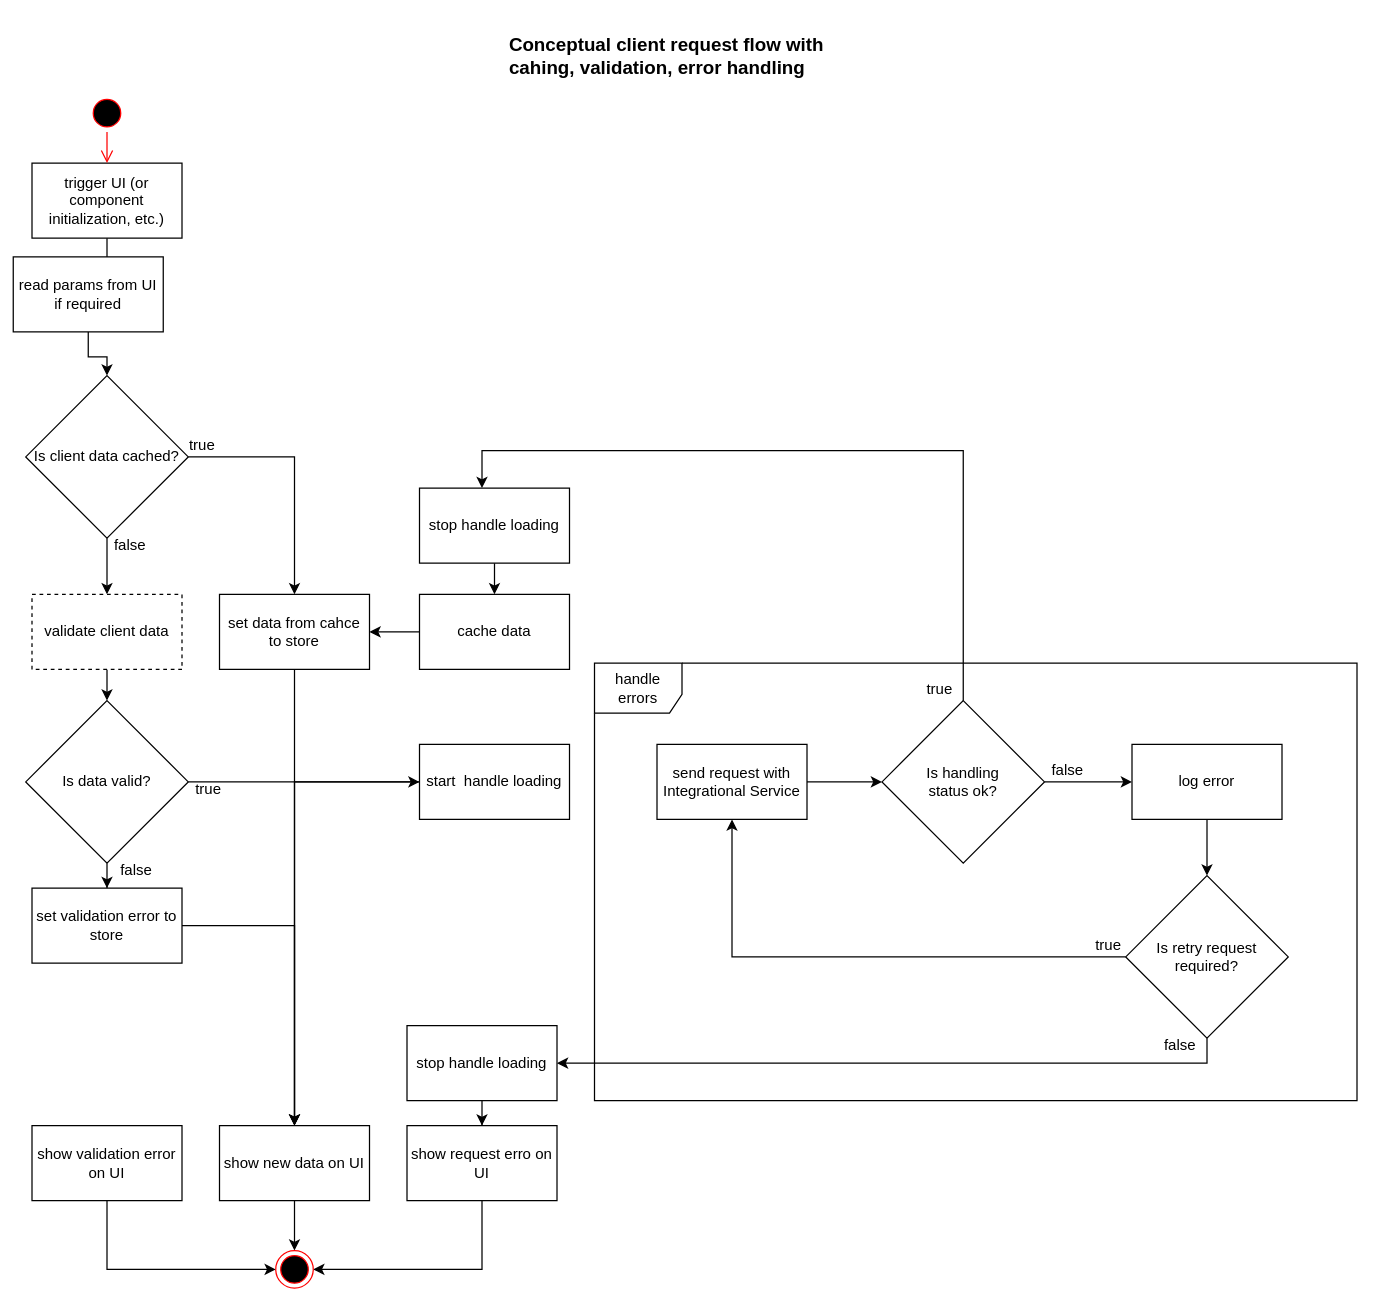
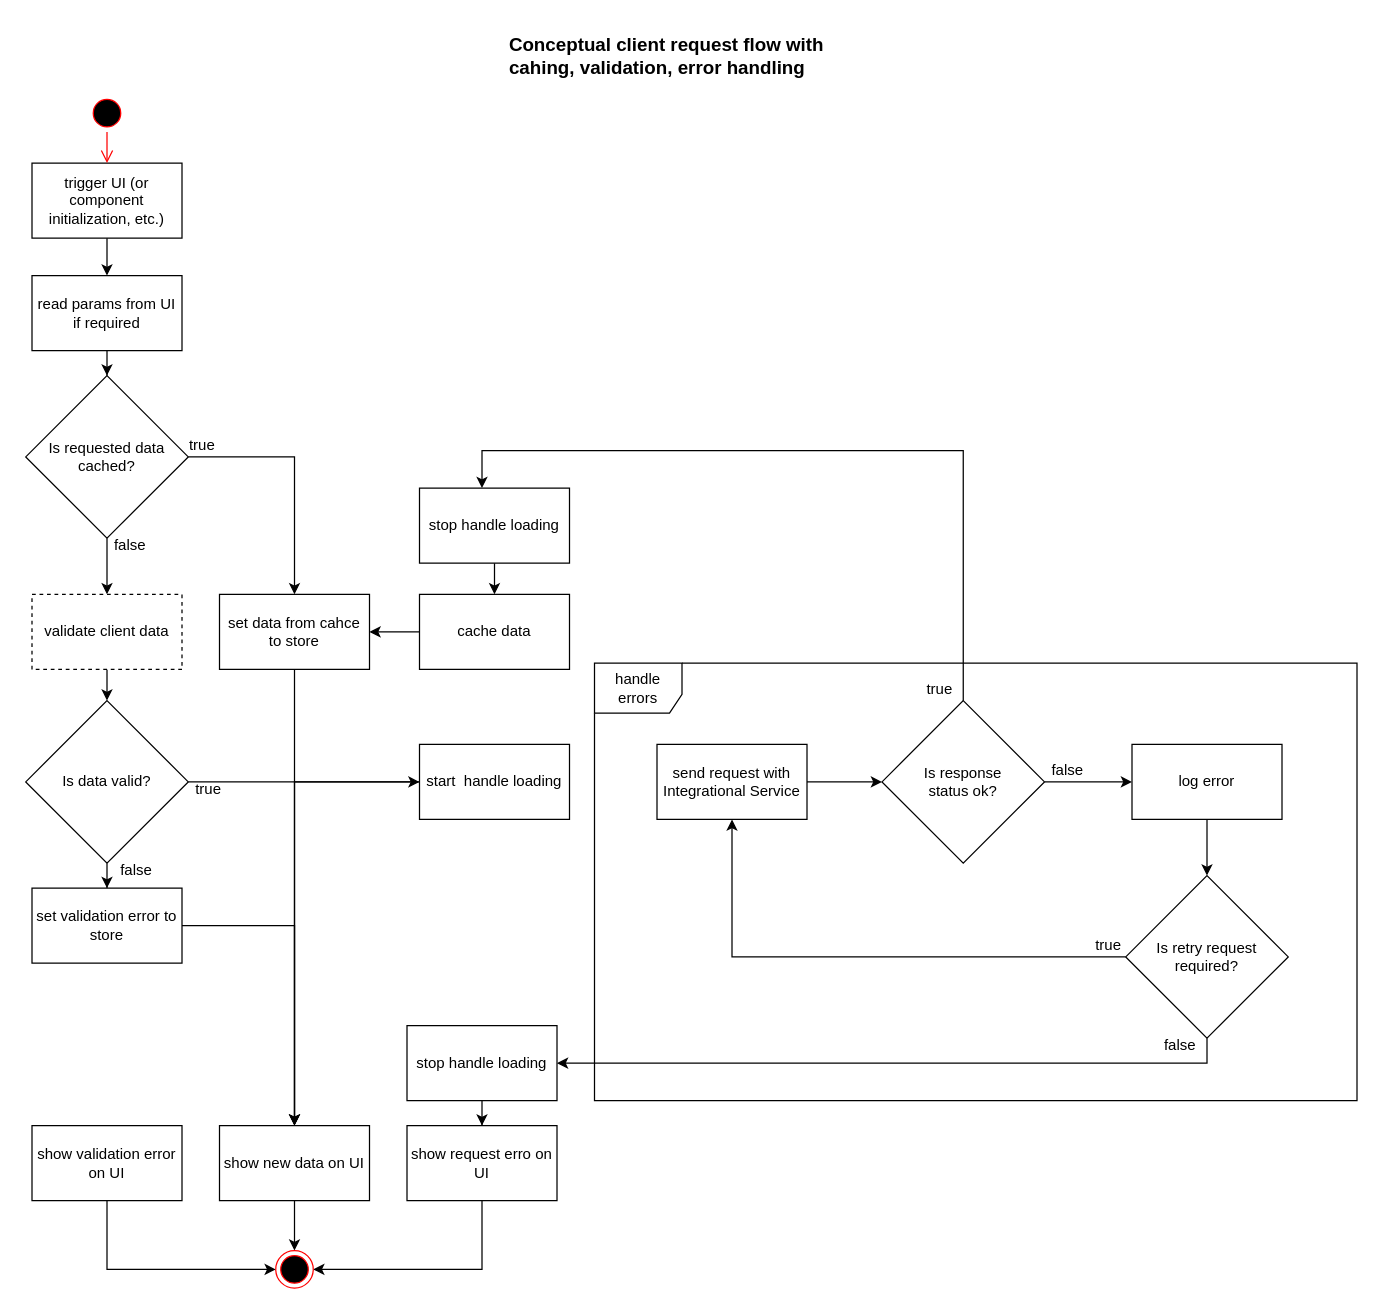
node "read params from UI if required": moved (88, 294) -> (107, 313)
node "Is client data cached?": label "Is client data cached?" -> "Is requested data cached?"
node "Is handling status ok?": label "Is handling status ok?" -> "Is response status ok?"
